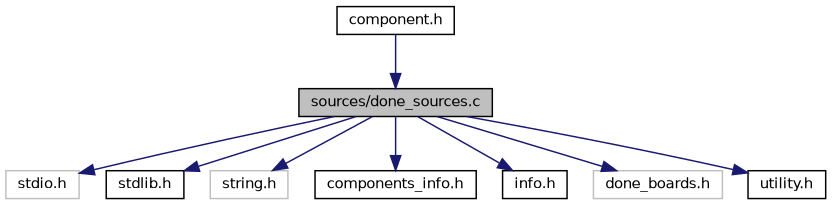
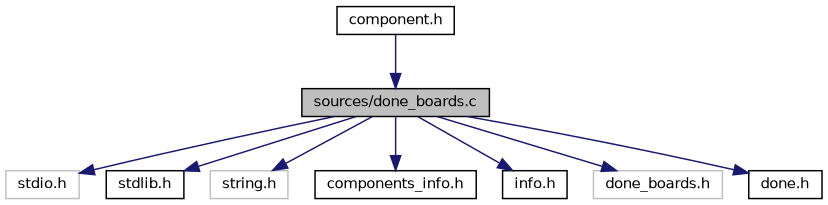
node "sources/done_sources.c": label "sources/done_sources.c" -> "sources/done_boards.c"
node "utility.h": label "utility.h" -> "done.h"
